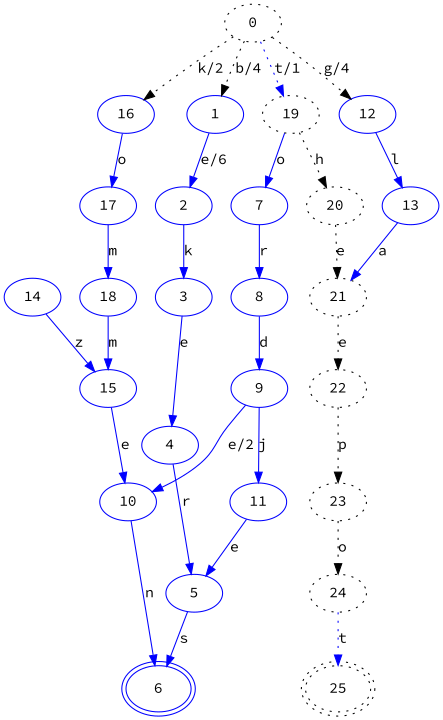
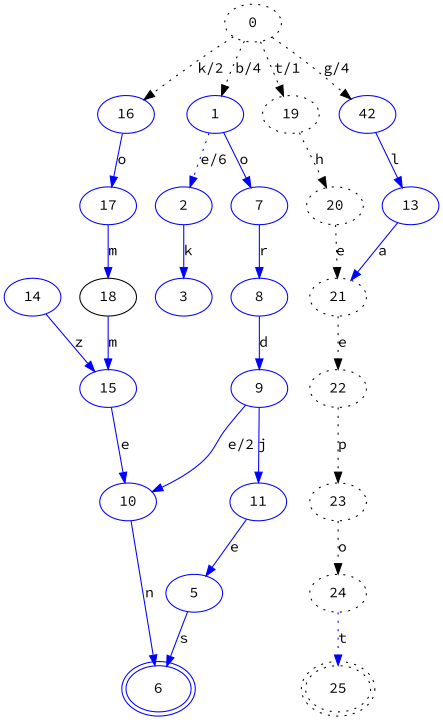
edge "0" -> "19": color blue -> black
node "12": label "12" -> "42"
edge "1" -> "2": style solid -> dotted
edge "19" -> "7": now "1" -> "7"
node "18": color blue -> black
node "4": removed
